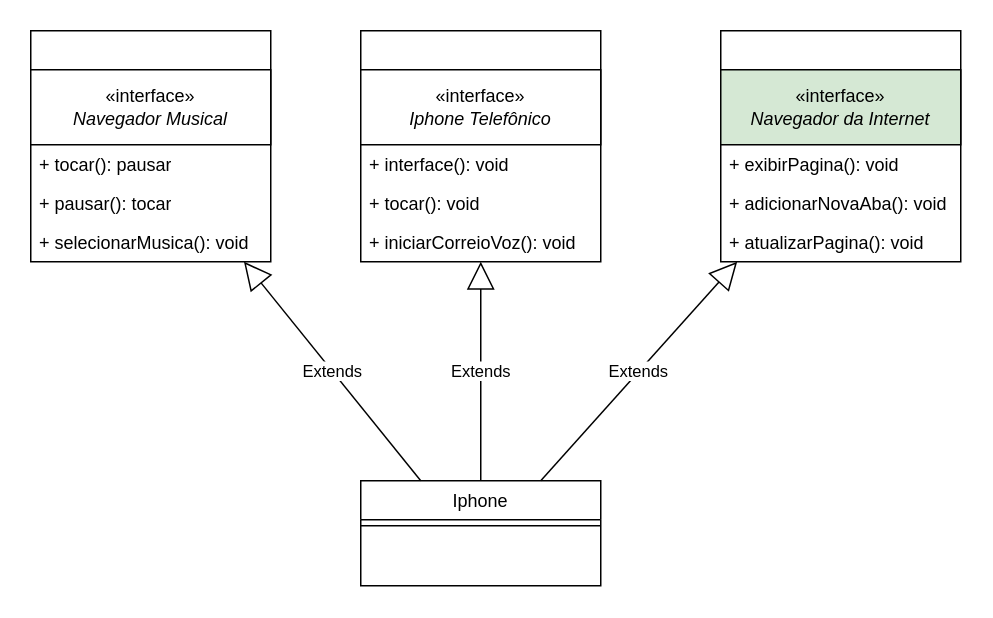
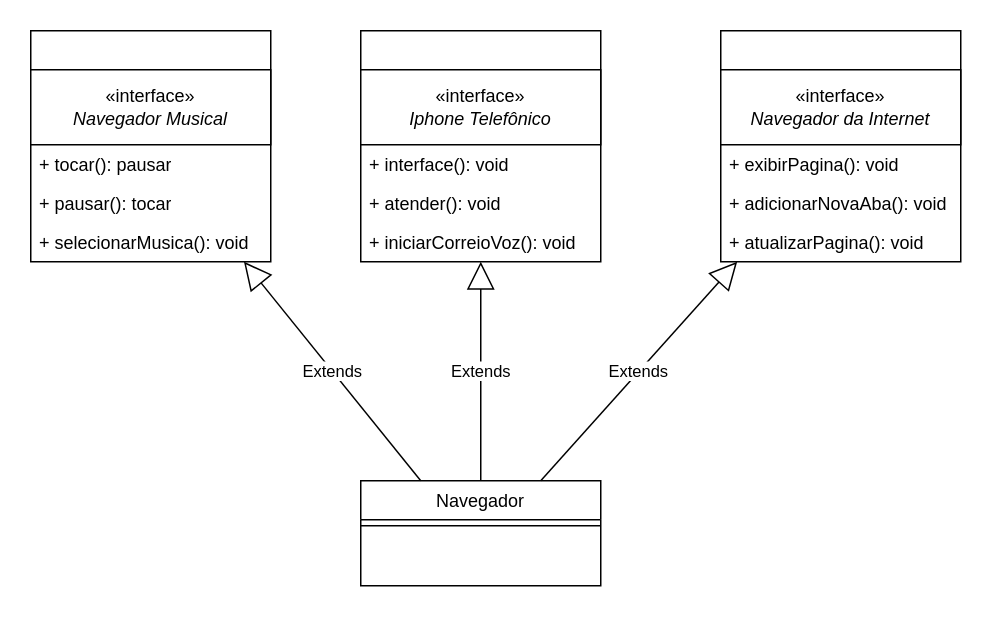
node "«interface» Navegador da Internet": fillcolor #d5e8d4 -> #ffffff
node "+ tocar(): void": label "+ tocar(): void" -> "+ atender(): void"
node "Iphone": label "Iphone" -> "Navegador"
